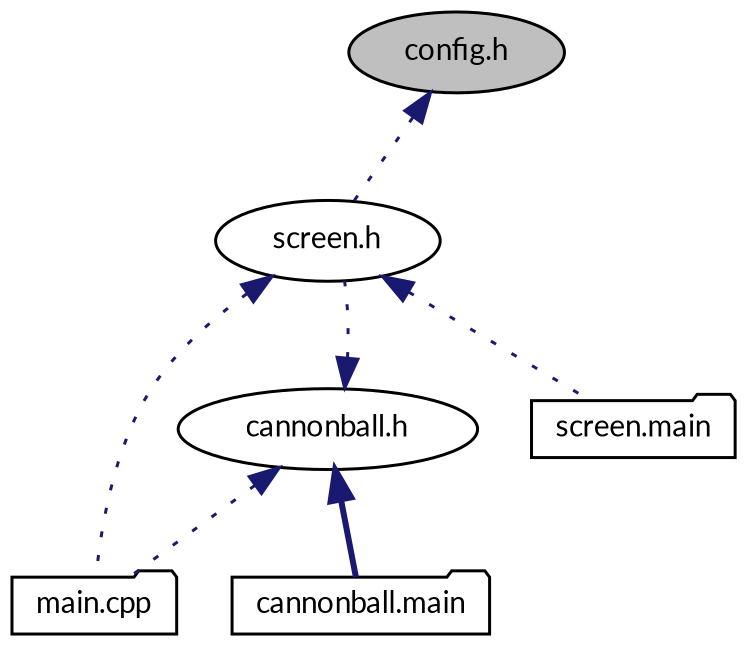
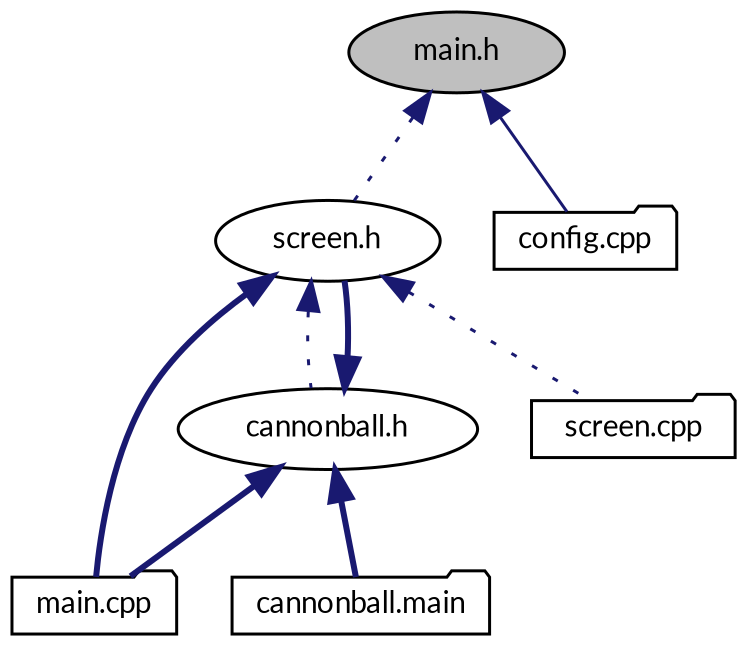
node "config.h": label "config.h" -> "main.h"
node "config.cpp": added
edge "screen.h" -> "cannonball.h": style dotted -> bold
edge "cannonball.h" -> "screen.h": added
edge "main.cpp" -> "screen.h": style dotted -> bold
node "screen.main": label "screen.main" -> "screen.cpp"
edge "main.cpp" -> "cannonball.h": style dotted -> bold
